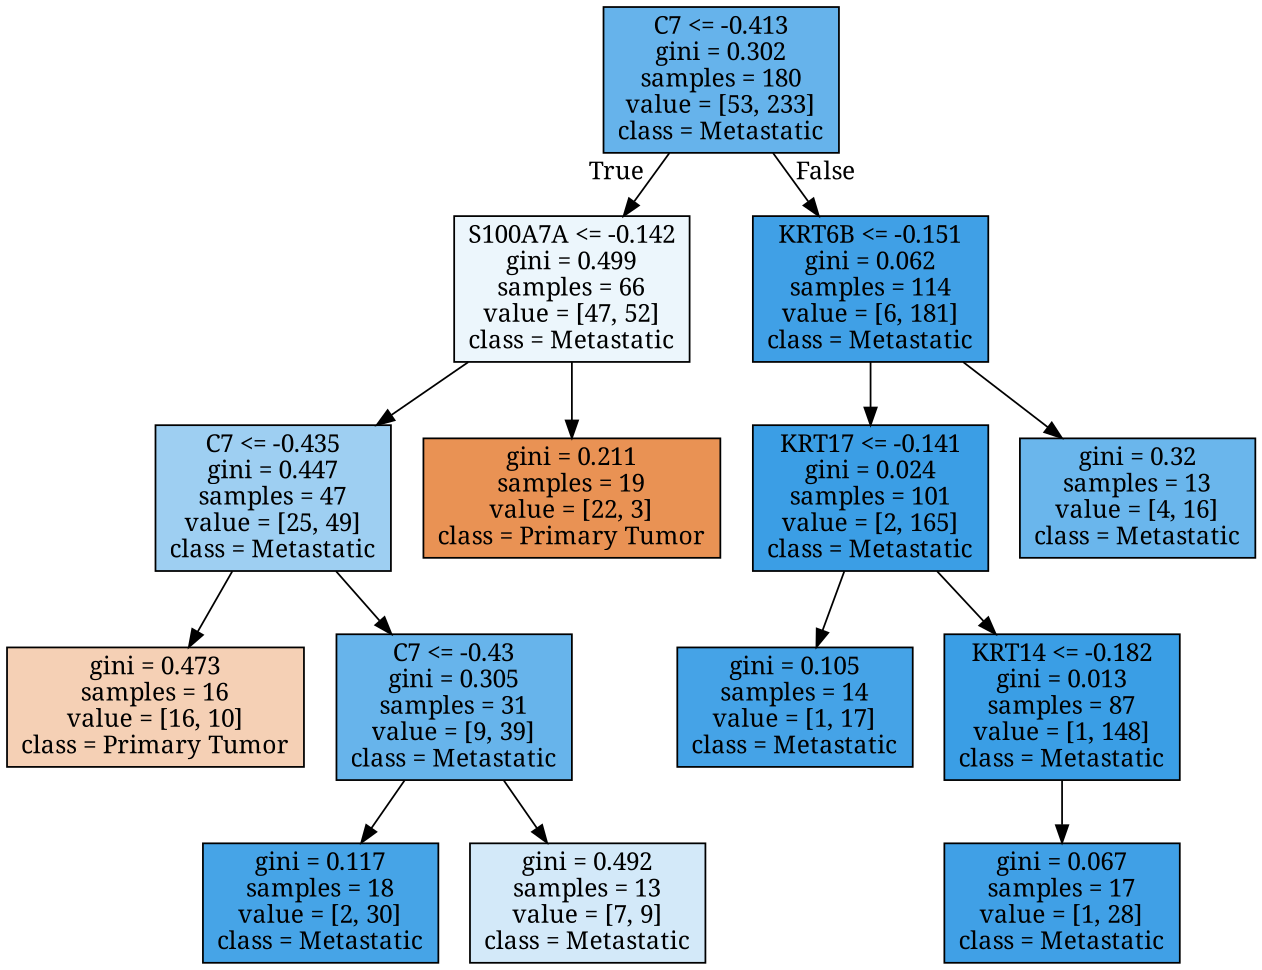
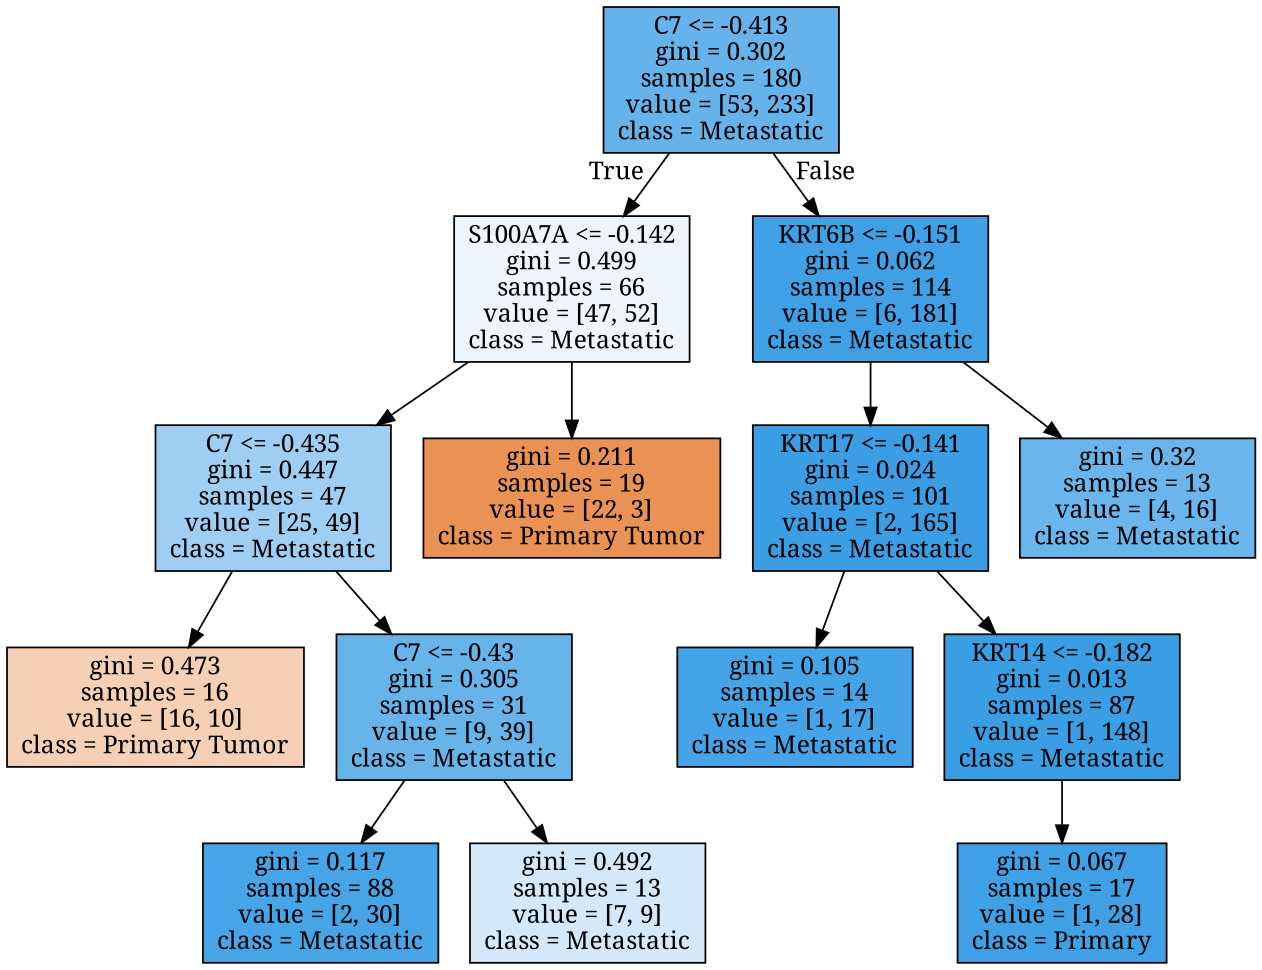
node "gini = 0.117 samples = 18 value = [2, 30] class = Metastatic": label "gini = 0.117 samples = 18 value = [2, 30] class = Metastatic" -> "gini = 0.117 samples = 88 value = [2, 30] class = Metastatic"
node "gini = 0.067 samples = 17 value = [1, 28] class = Metastatic": label "gini = 0.067 samples = 17 value = [1, 28] class = Metastatic" -> "gini = 0.067 samples = 17 value = [1, 28] class = Primary"
